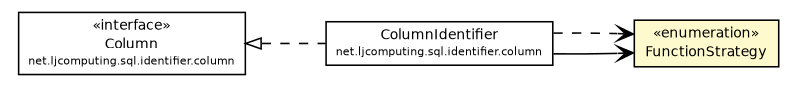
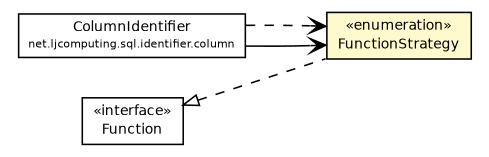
node "Column": removed
node "Function": added
